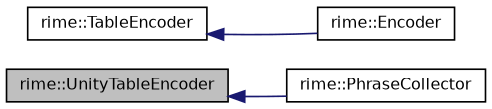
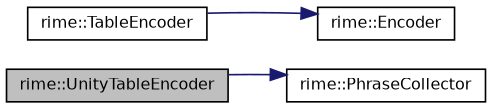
edge "rime::Encoder" -> "rime::TableEncoder": reversed
edge "rime::PhraseCollector" -> "rime::UnityTableEncoder": reversed
